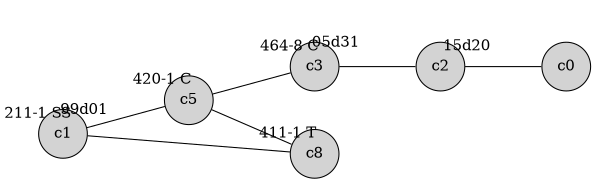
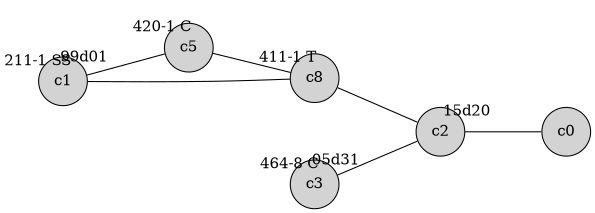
edge "c3" -- "c5": removed
edge "c8" -- "c2": added
